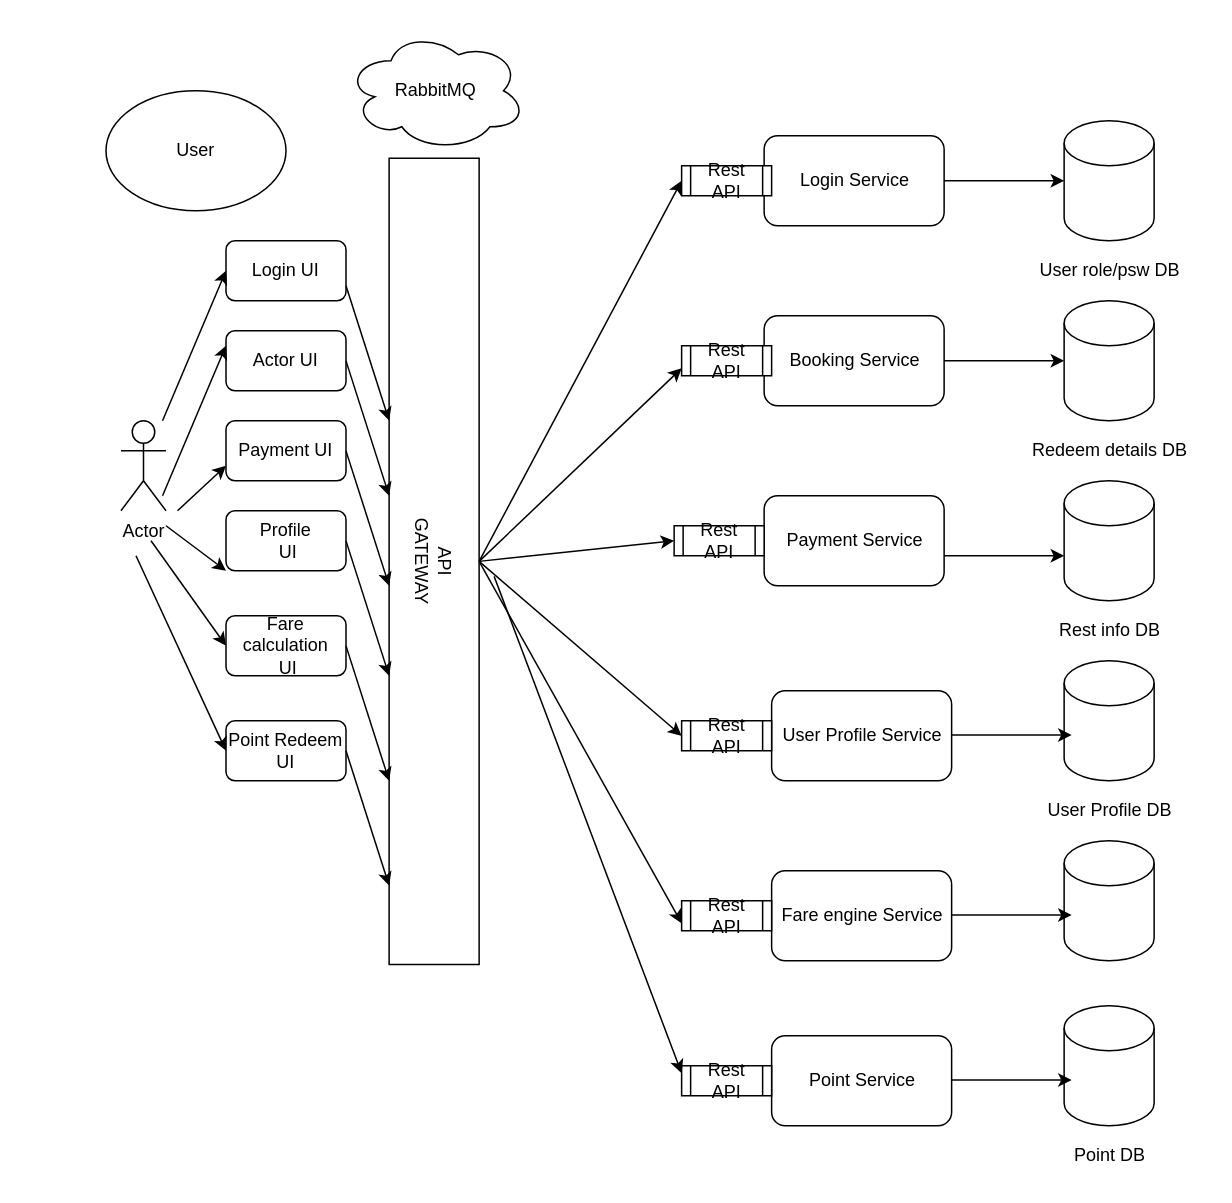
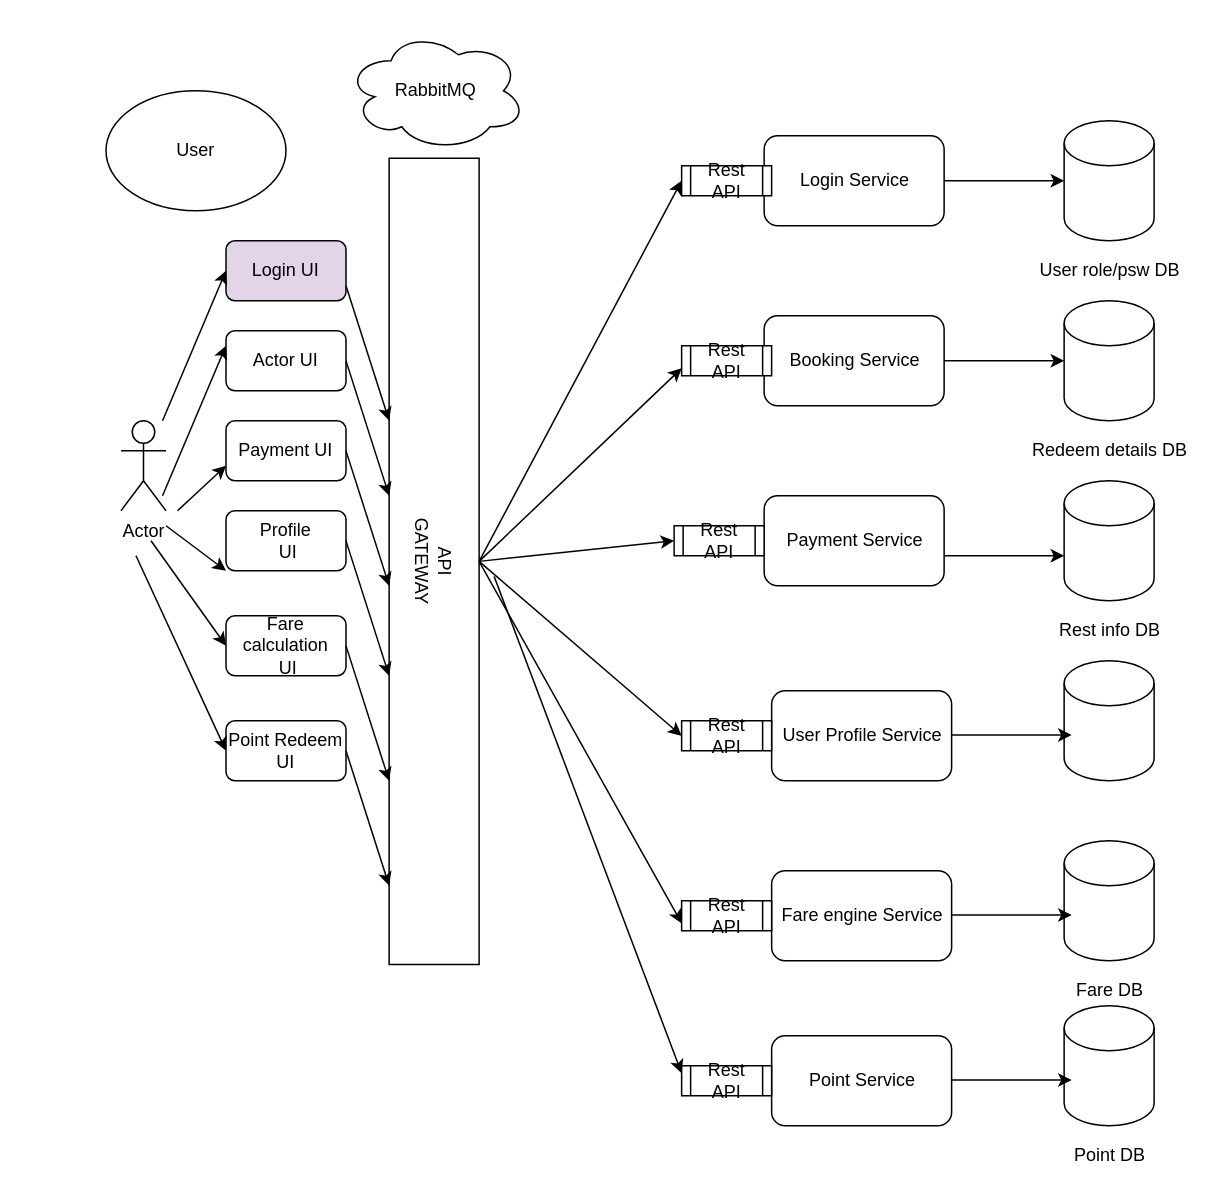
node "Login UI": fillcolor #ffffff -> #e1d5e7
node "User Profile DB": removed
node "Fare DB": added
